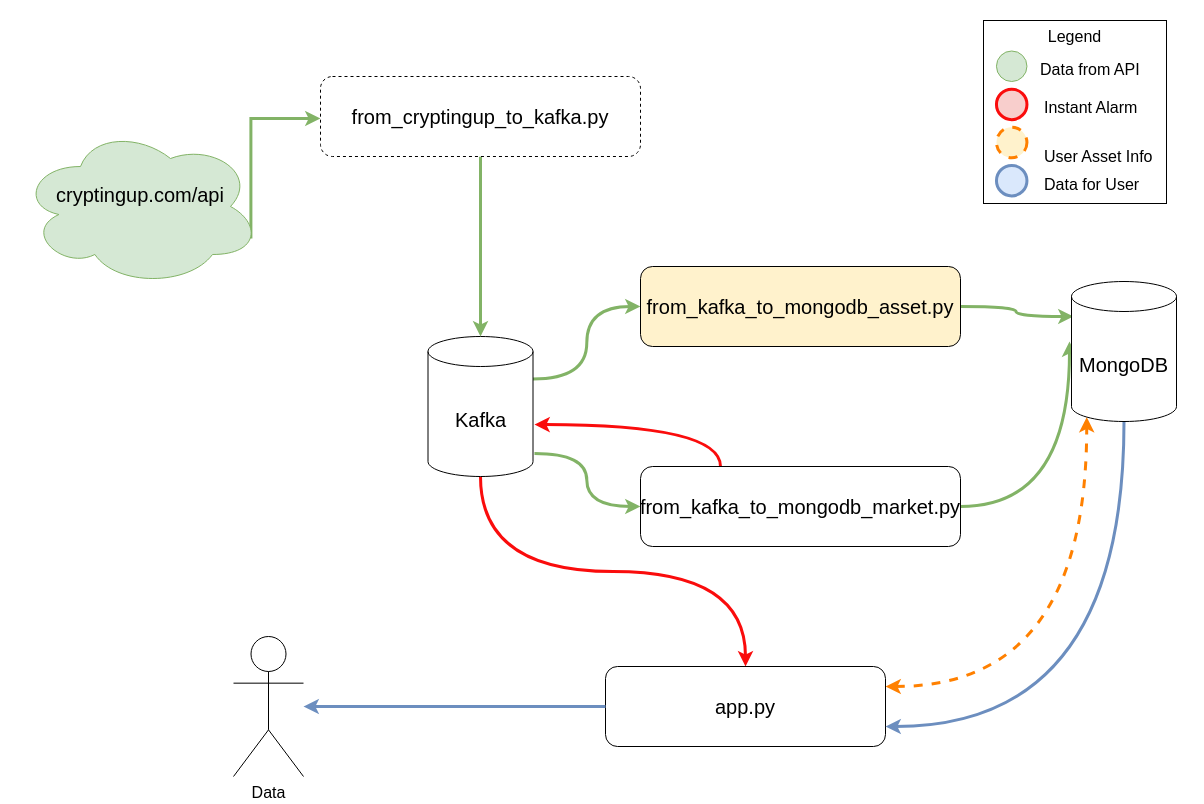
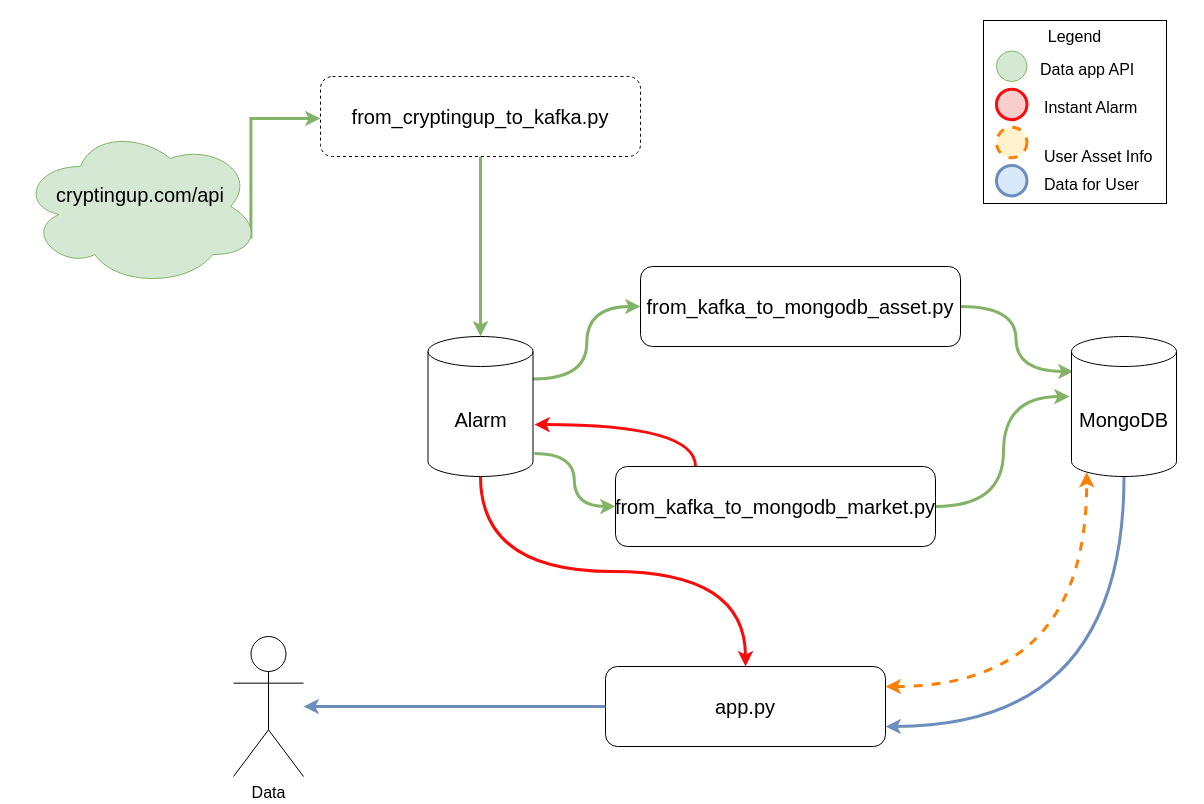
node "Data from API": label "Data from API" -> "Data app API"
node "from_kafka_to_mongodb_asset.py": fillcolor #fff2cc -> #ffffff
node "MongoDB": moved (1124, 352) -> (1124, 407)
node "Kafka": label "Kafka" -> "Alarm"
node "from_kafka_to_mongodb_market.py": moved (801, 507) -> (776, 507)
